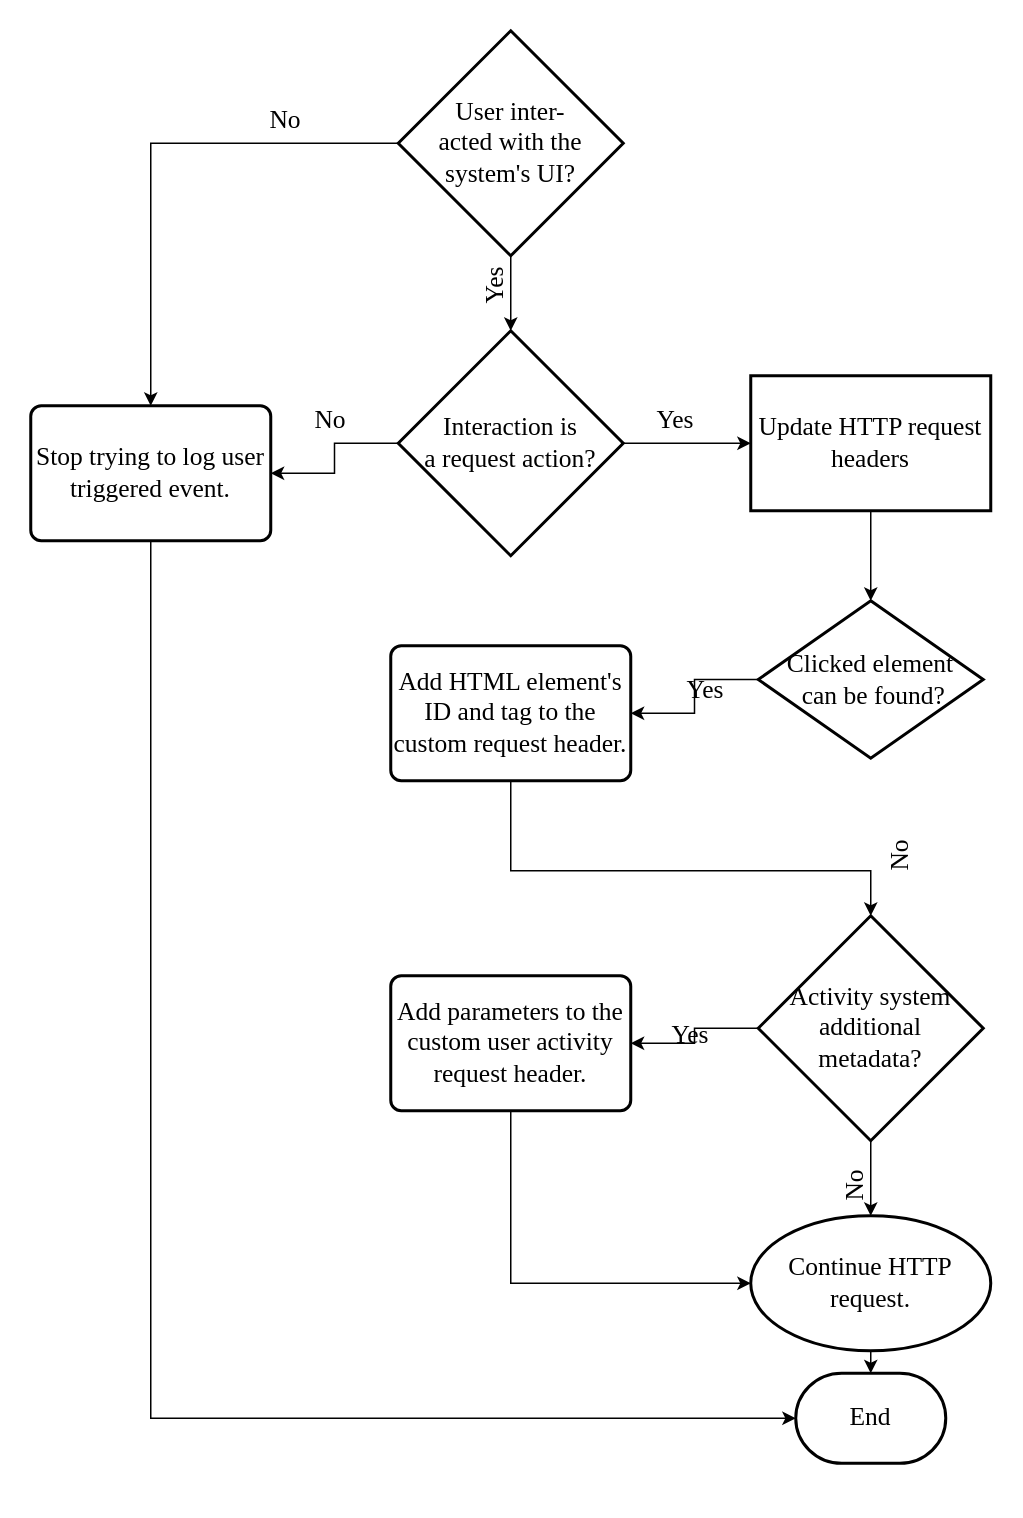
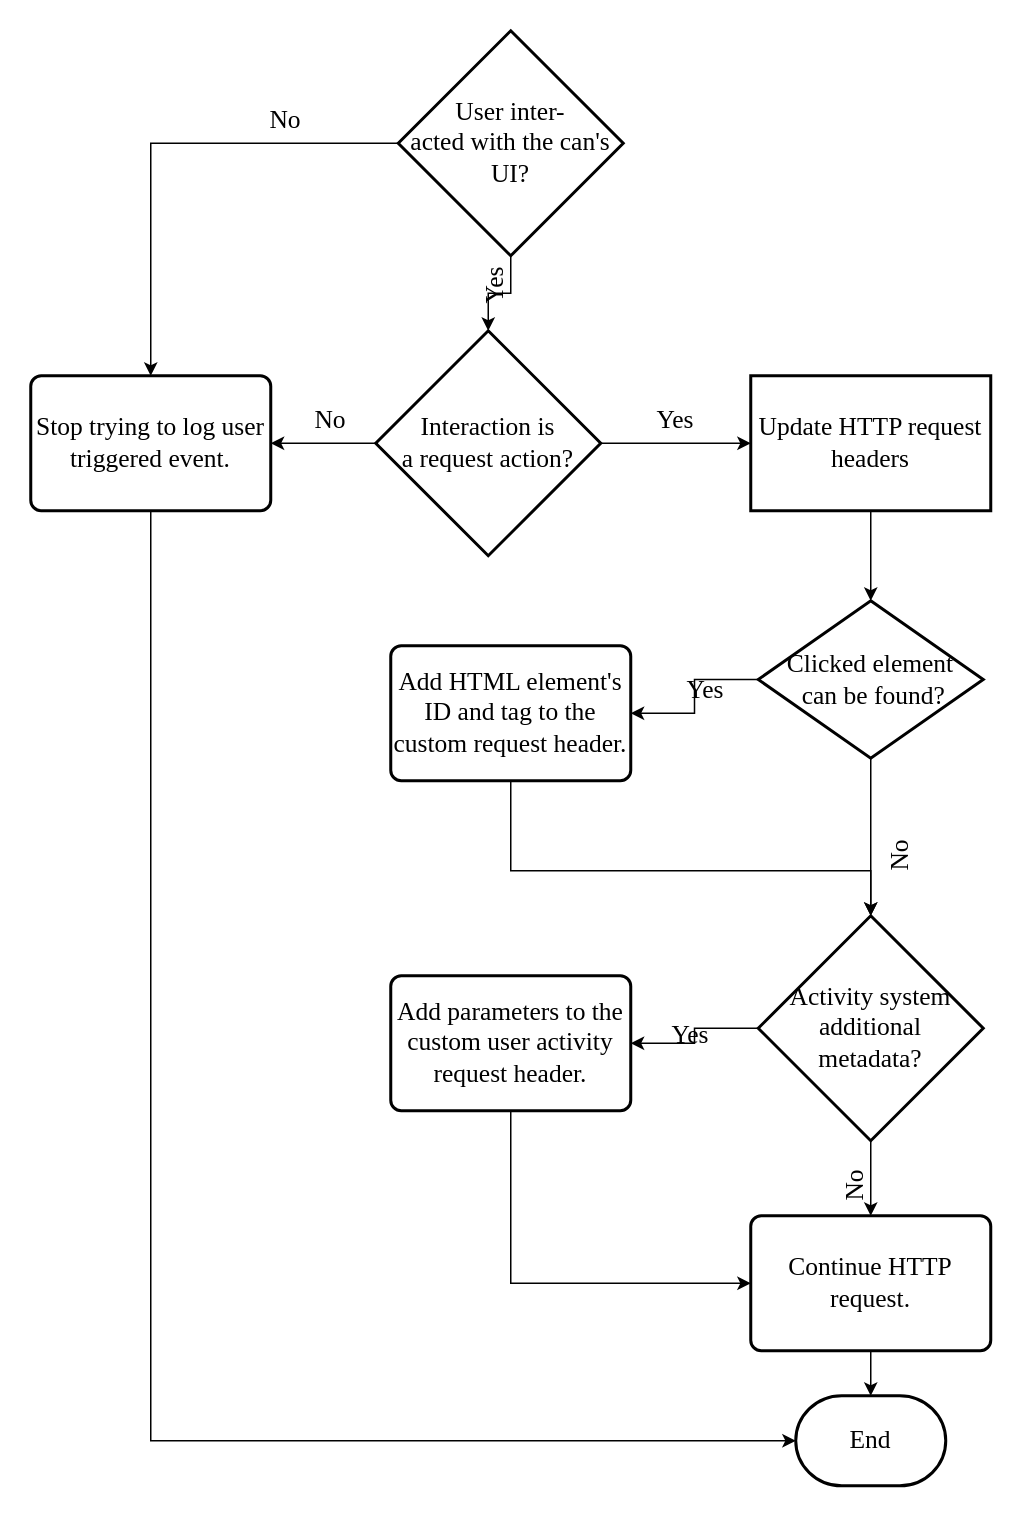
node "User inter- acted with the system's UI?": label "User inter- acted with the system's UI?" -> "User inter- acted with the can's UI?"
node "Interaction is a request action?": moved (511, 443) -> (488, 443)
node "Stop trying to log user triggered event.": moved (151, 473) -> (151, 443)
edge "Clicked element can be found?" -> "Activity system additional metadata?": added
node "Continue HTTP request.": shape ellipse -> rounded rectangle
node "End": moved (871, 1418) -> (871, 1441)
